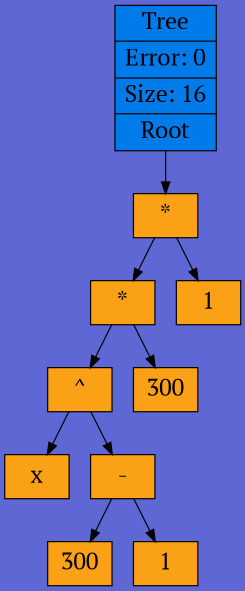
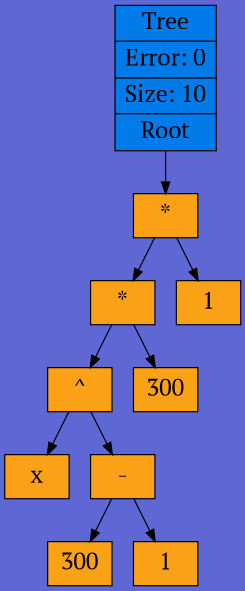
node "Tree": text "Size: 16" -> "Size: 10"
